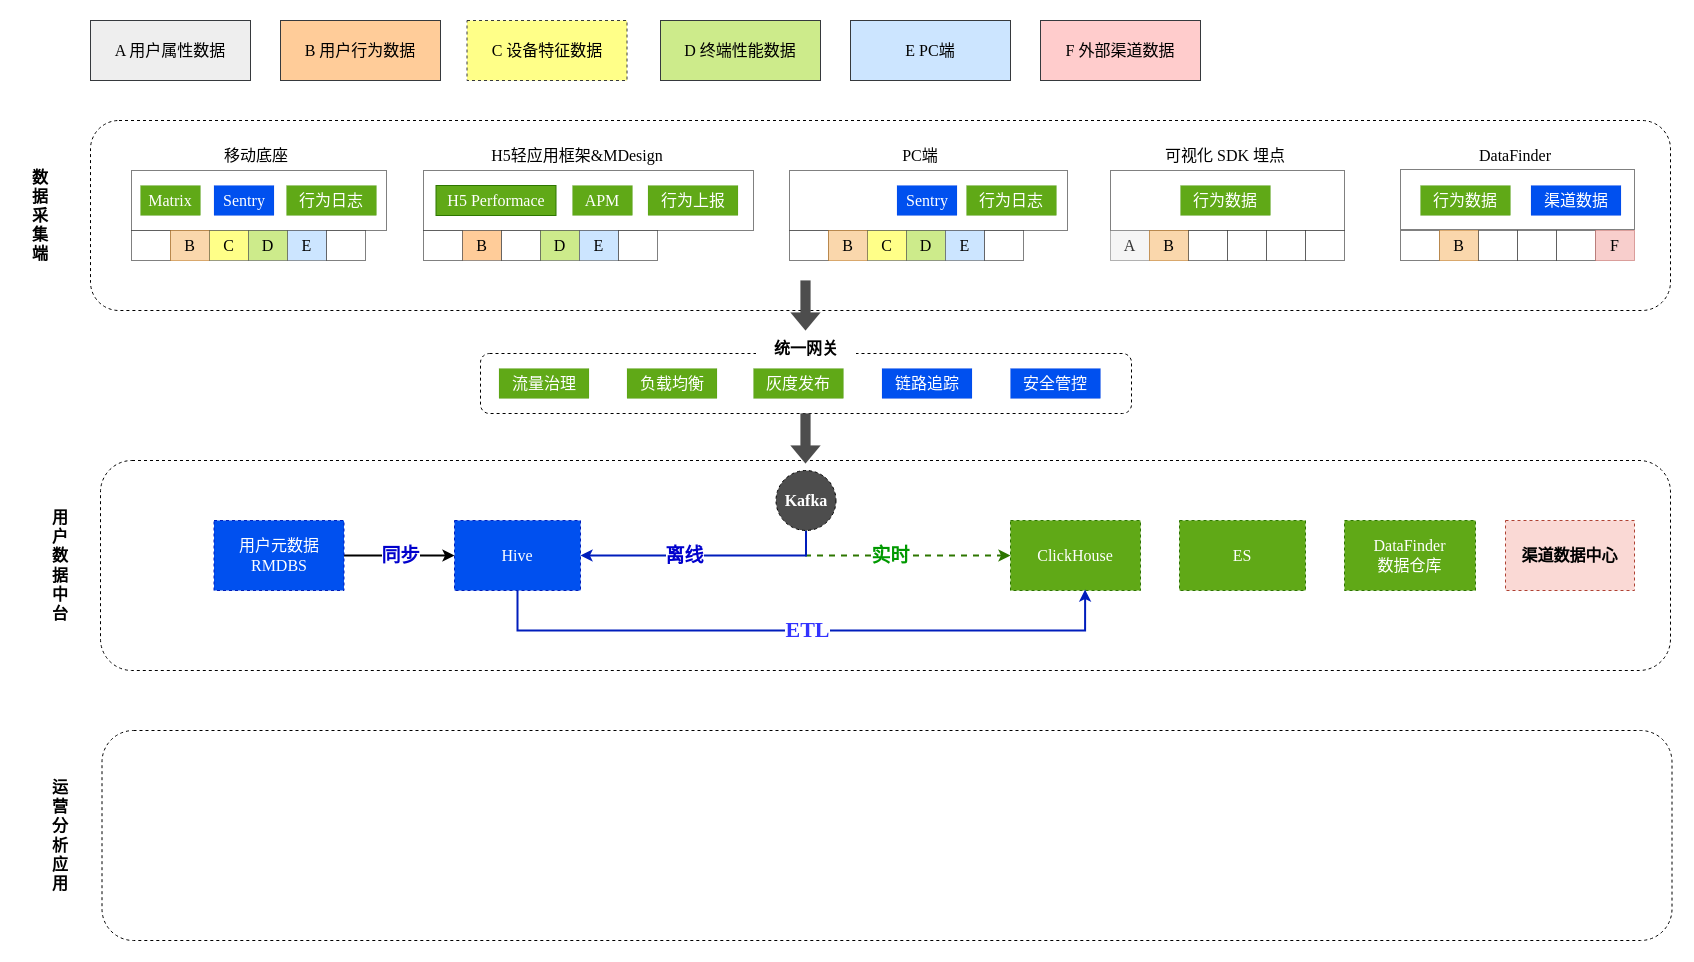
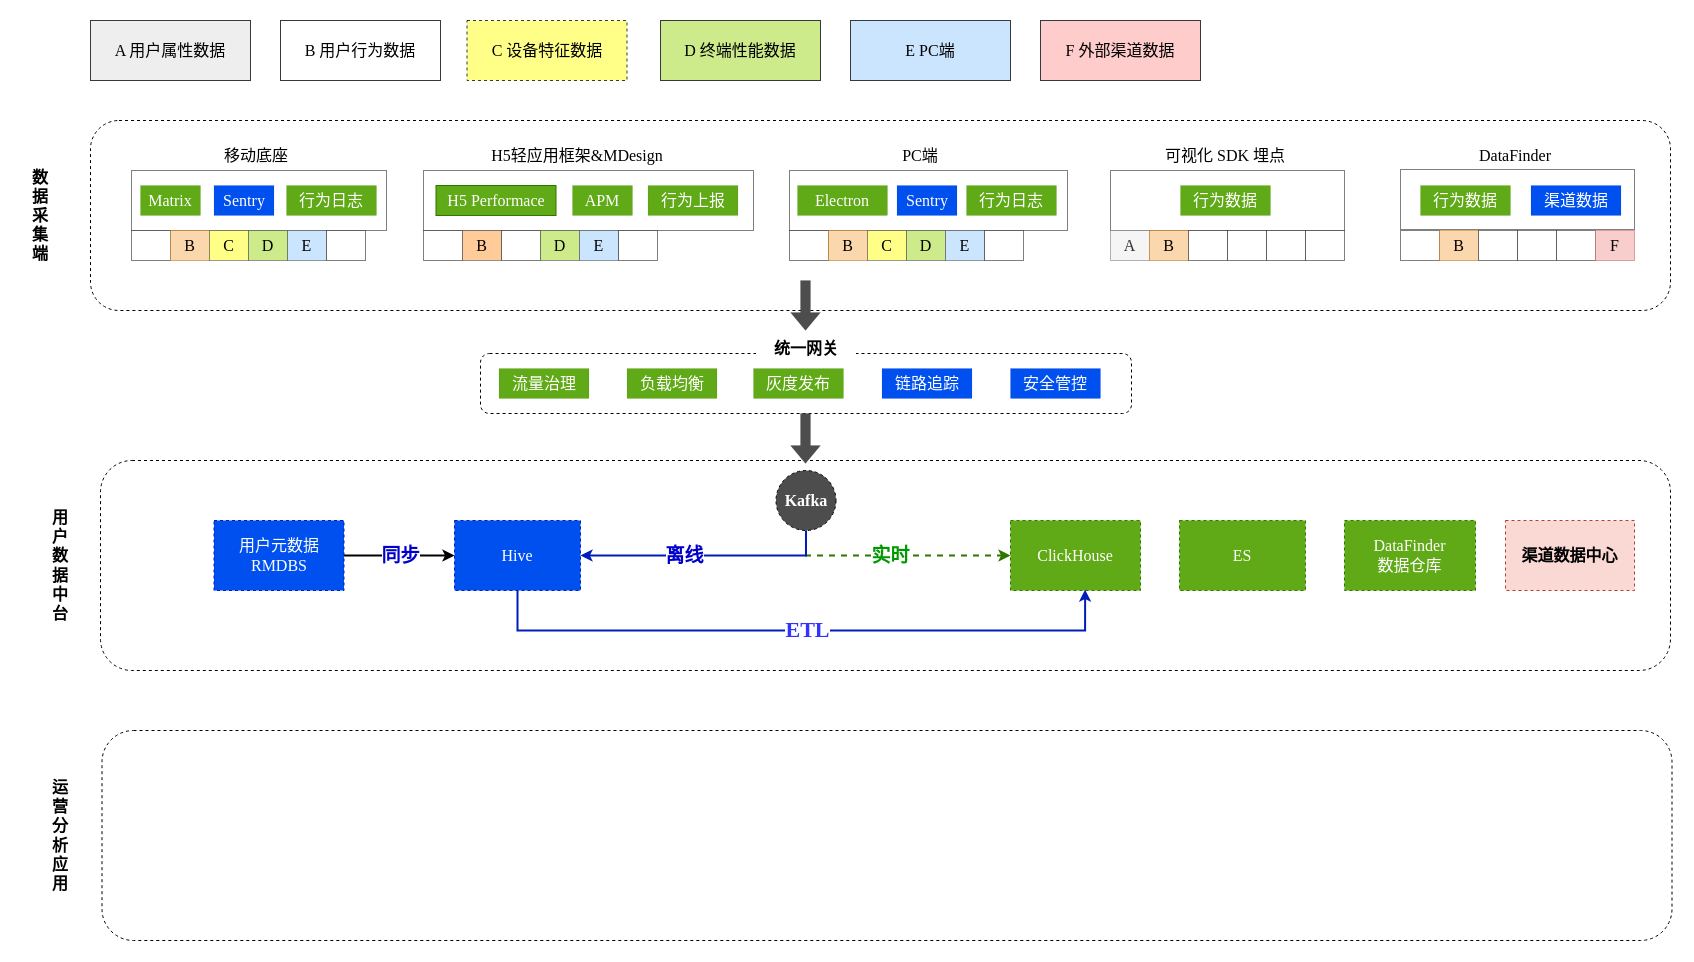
node "B 用户行为数据": fillcolor #ffcc99 -> #ffffff
node "Electron": added
